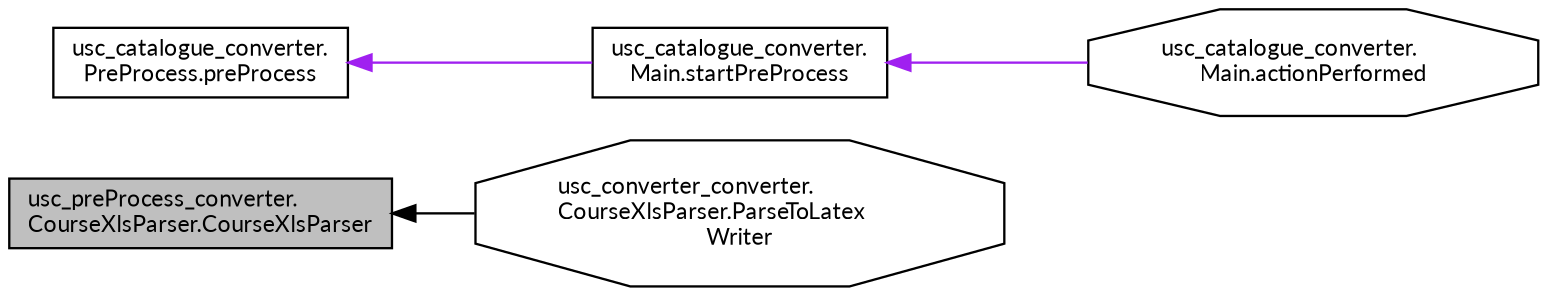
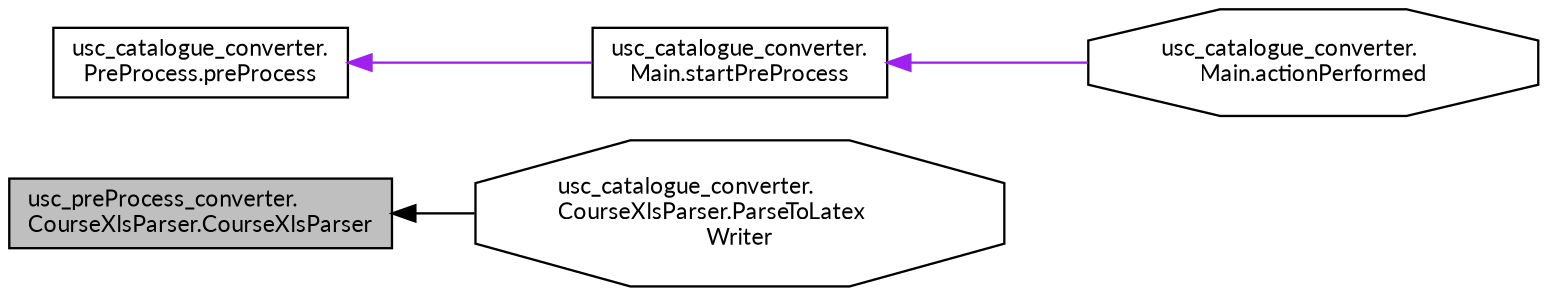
node "usc_converter_converter. CourseXlsParser.ParseToLatex Writer": label "usc_converter_converter. CourseXlsParser.ParseToLatex Writer" -> "usc_catalogue_converter. CourseXlsParser.ParseToLatex Writer"
